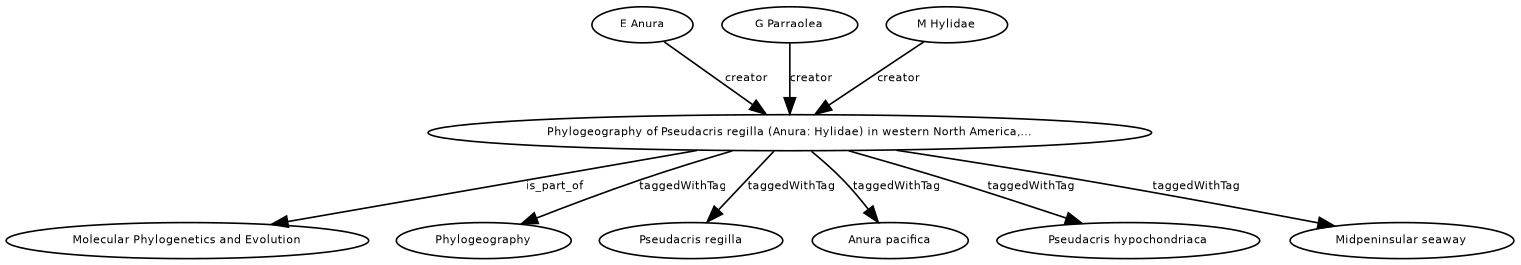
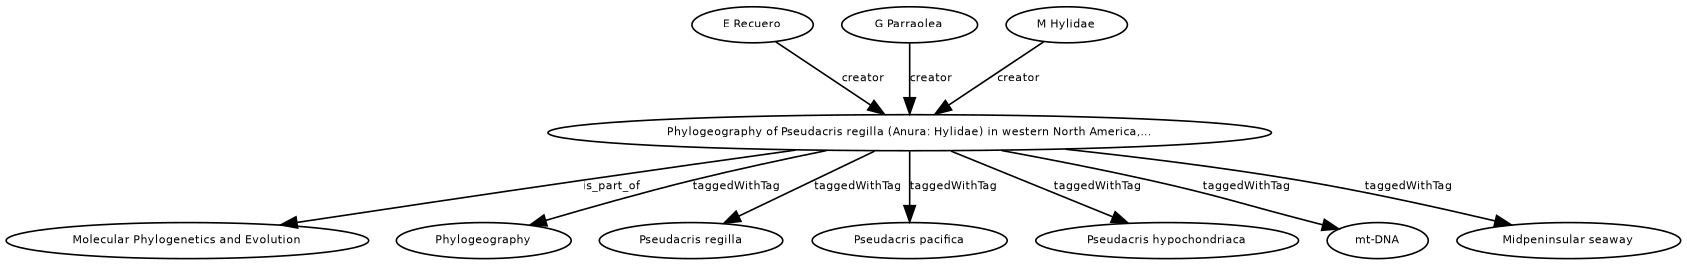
node "E Anura": label "E Anura" -> "E Recuero"
node "Anura pacifica": label "Anura pacifica" -> "Pseudacris pacifica"
node "mt-DNA": added
